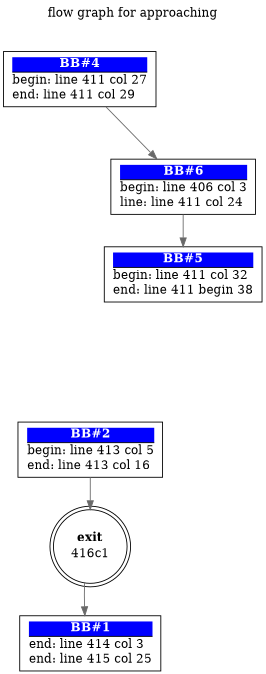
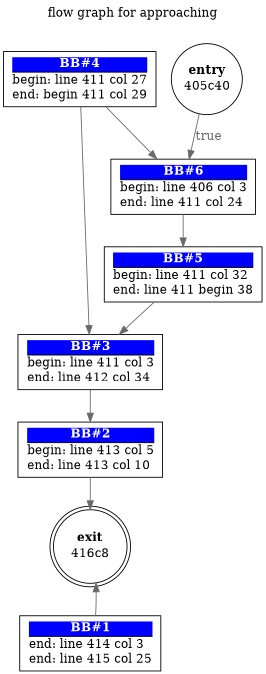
node "entry": added
node "BB#4": text "end: line 411 col 29" -> "end: begin 411 col 29"
node "BB#6": text "line: line 411 col 24" -> "end: line 411 col 24"
node "BB#3": added
node "BB#2": text "end: line 413 col 16" -> "end: line 413 col 10"
node "exit": text "416c1" -> "416c8"
edge "exit" -> "BB#1": reversed
